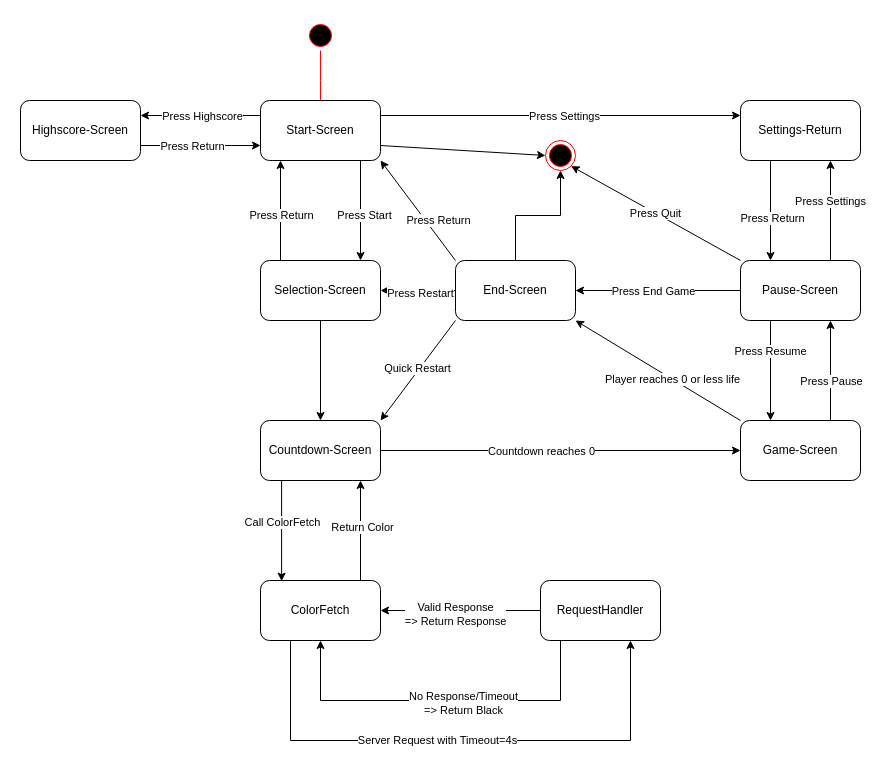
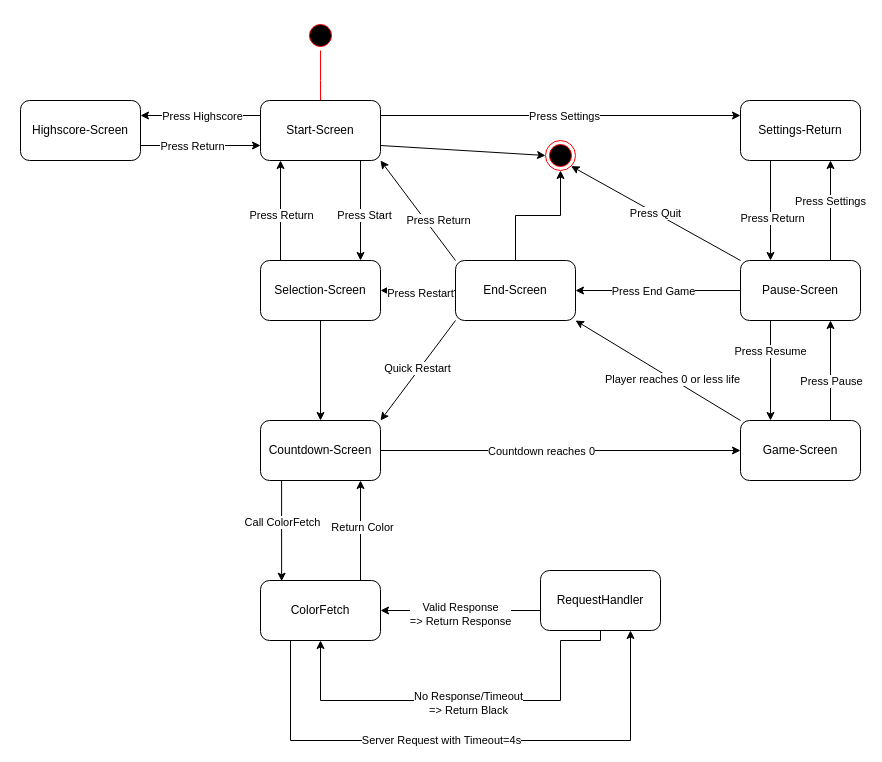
node "RequestHandler": moved (601, 611) -> (601, 601)
